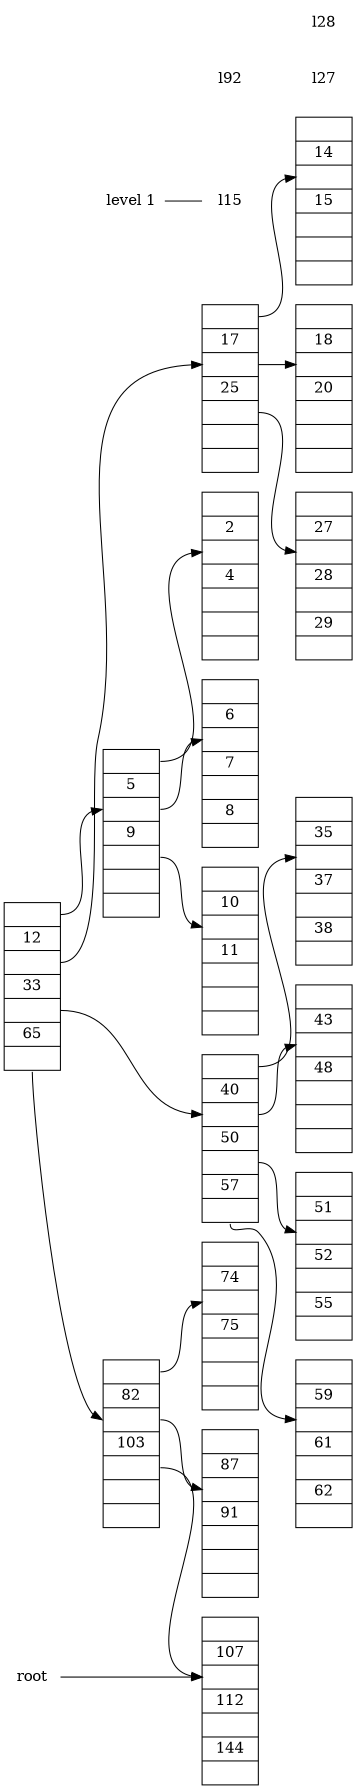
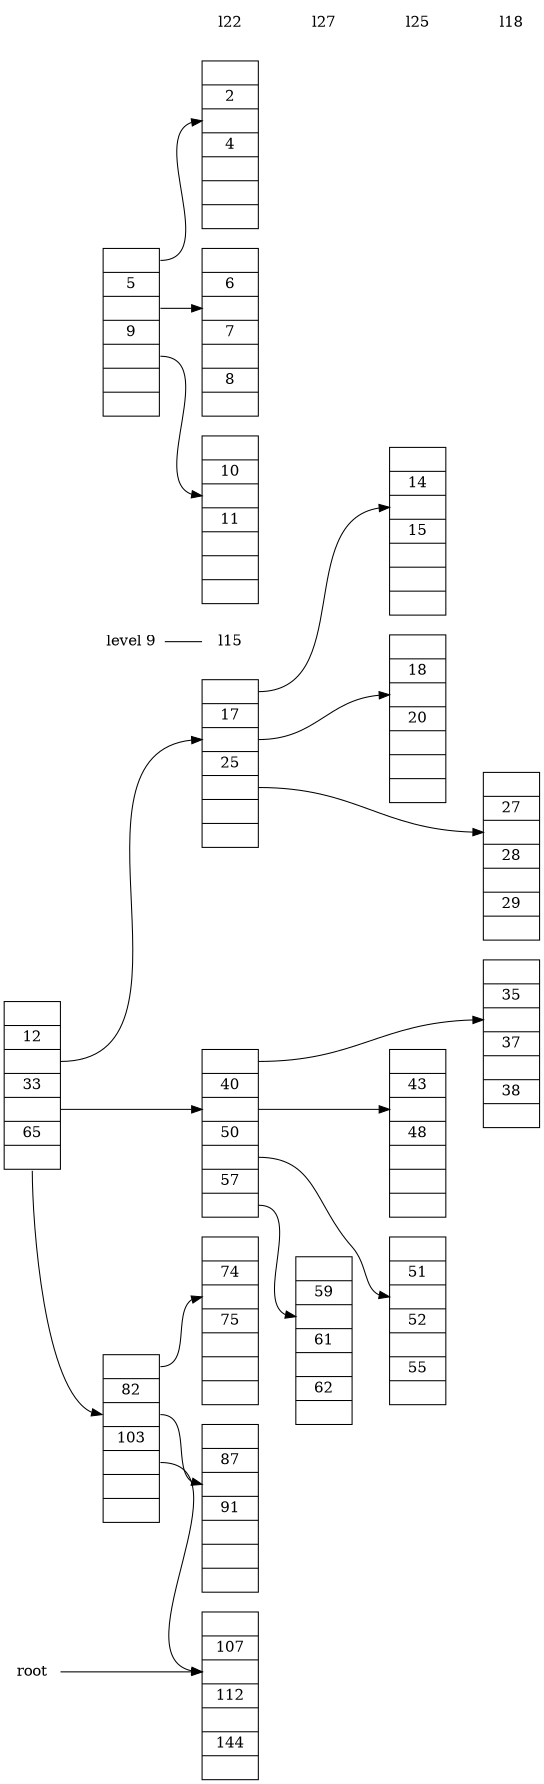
node "l28": label "l28" -> "l18"
node "l25": added
node "l92": label "l92" -> "l22"
node "level 1": label "level 1" -> "level 9"
edge "12" -> "5": removed
